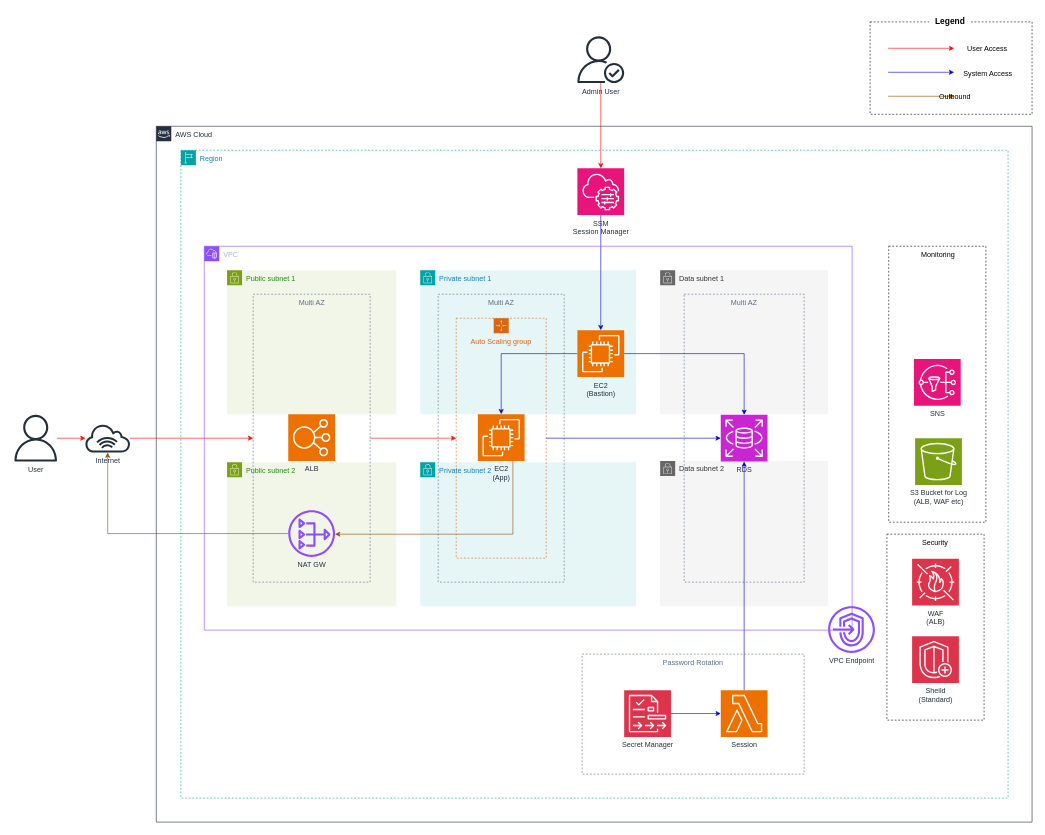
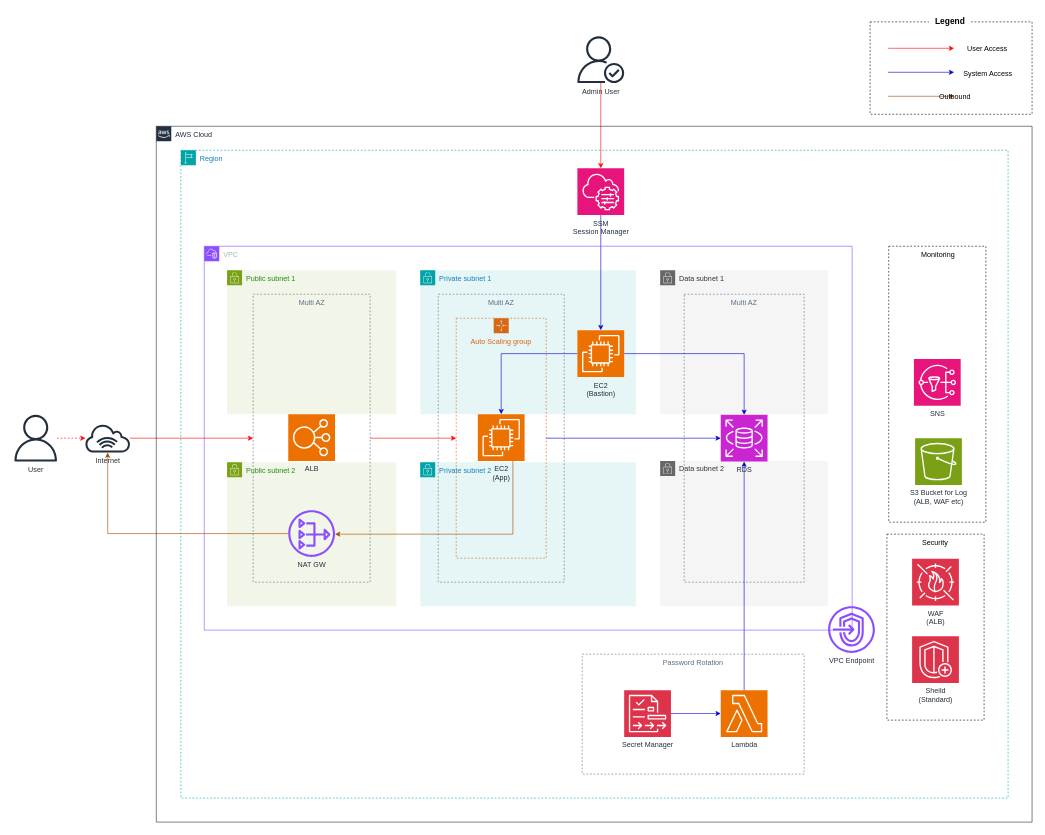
edge "User" -> "Internet": style solid -> dashed
node "Session": label "Session" -> "Lambda"
